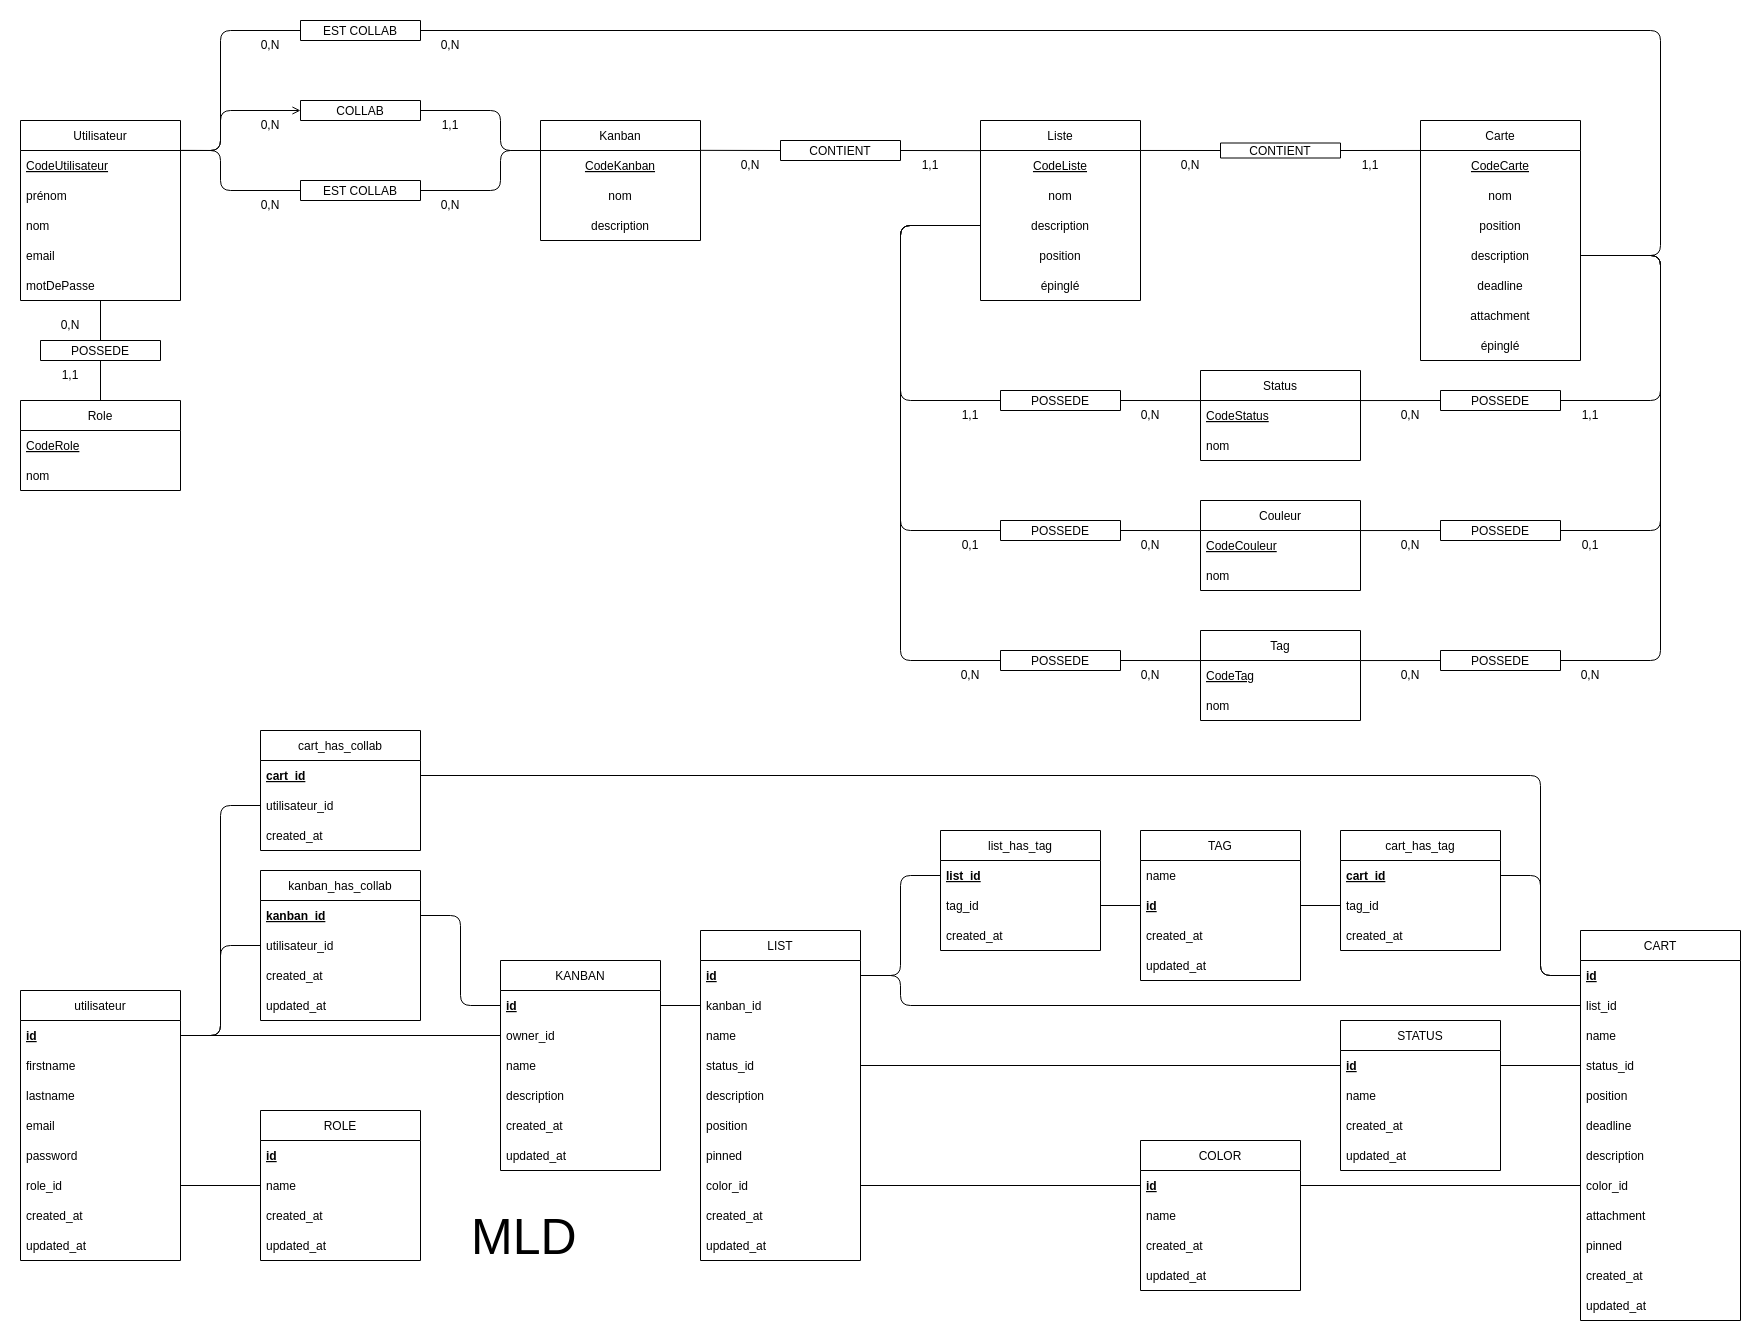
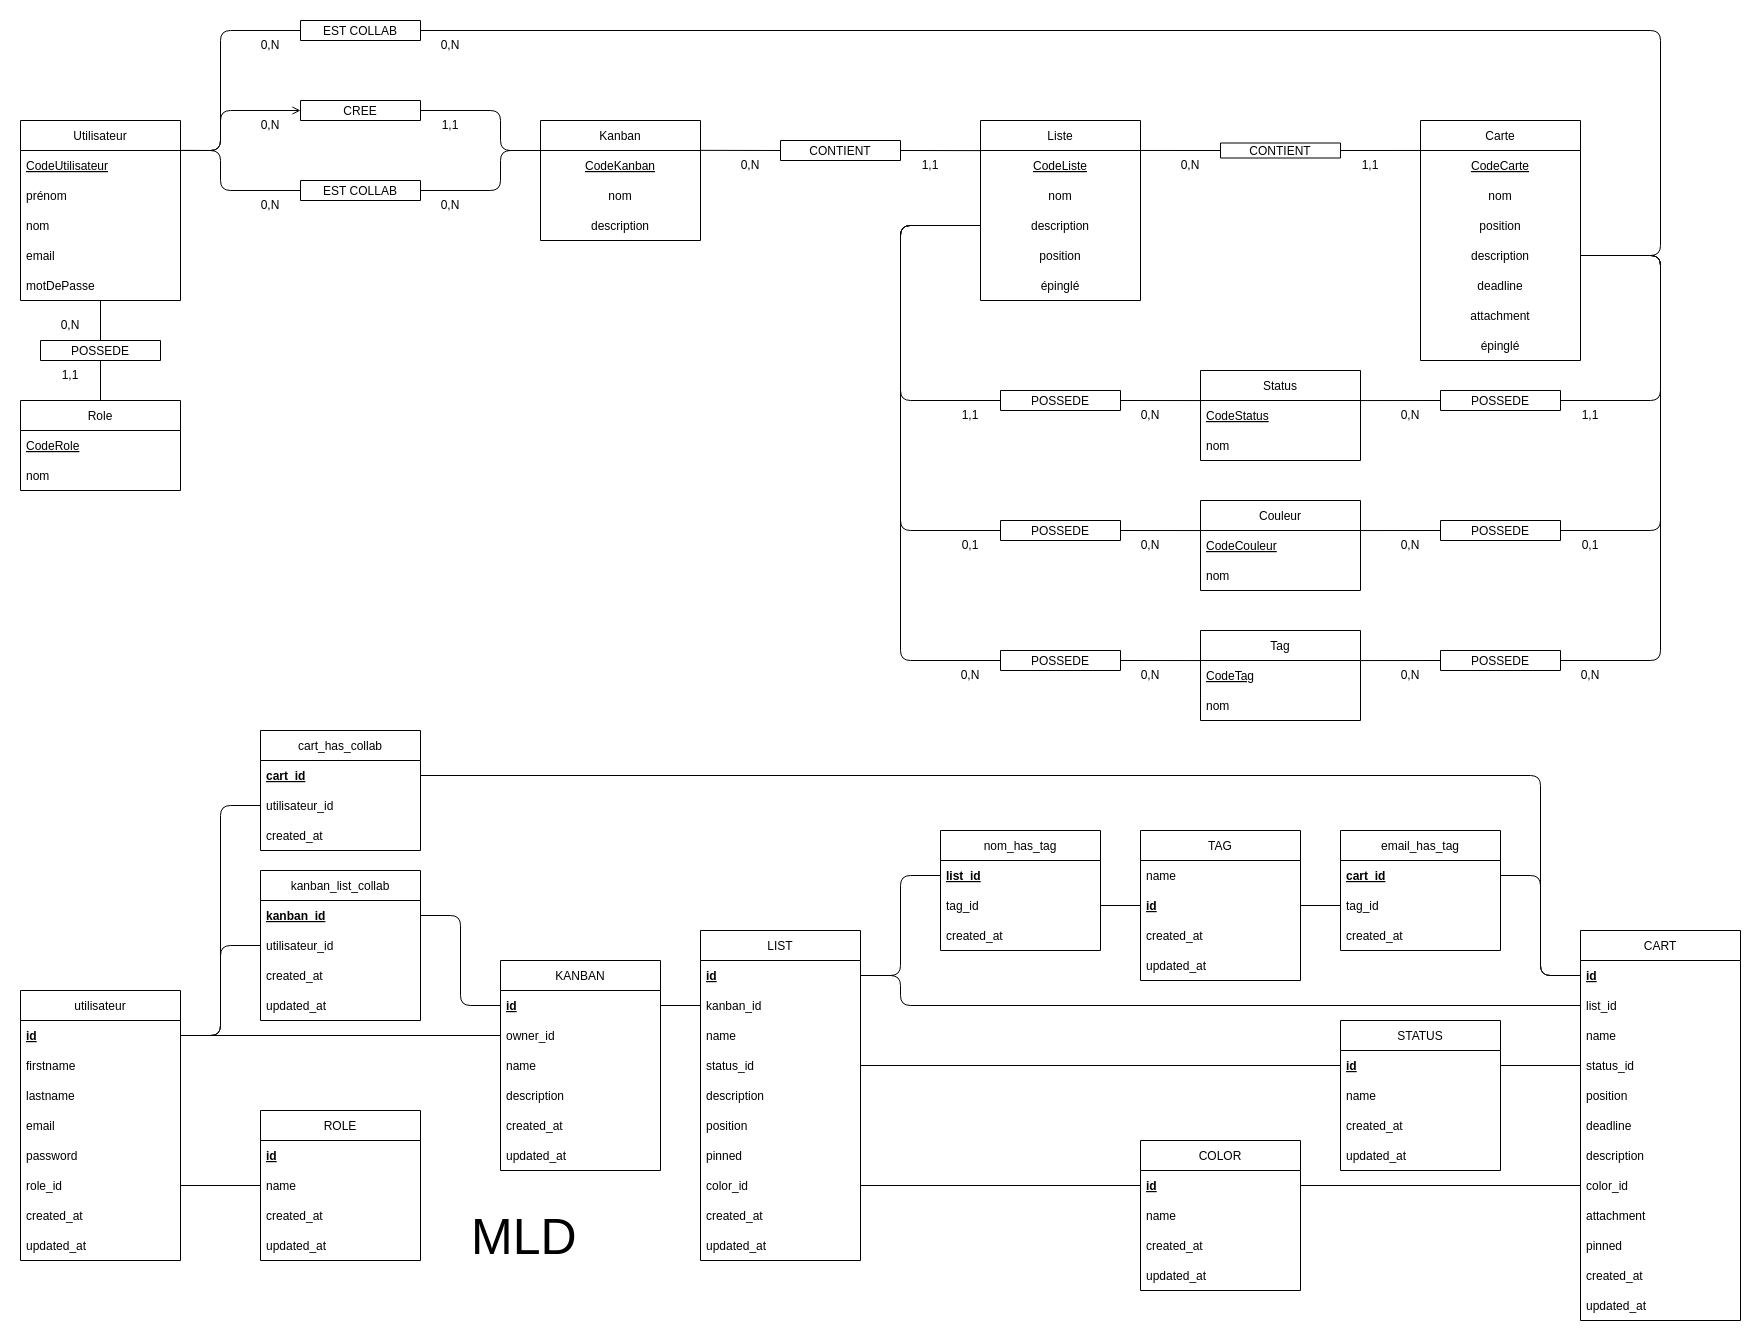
node "COLLAB": label "COLLAB" -> "CREE"
node "list_has_tag": label "list_has_tag" -> "nom_has_tag"
node "cart_has_tag": label "cart_has_tag" -> "email_has_tag"
node "kanban_has_collab": label "kanban_has_collab" -> "kanban_list_collab"
